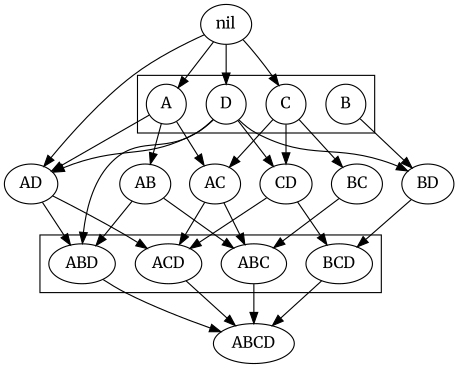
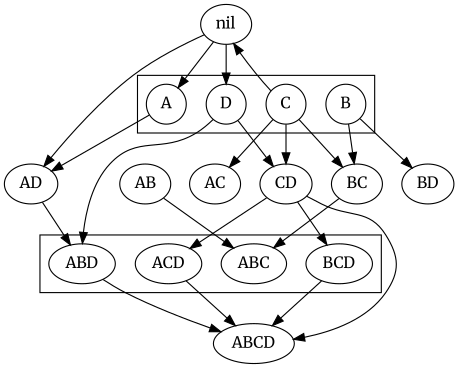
edge "nil" -> "C": reversed
edge "A" -> "AB": removed
edge "B" -> "BC": added
edge "A" -> "AC": removed
edge "D" -> "BD": removed
edge "D" -> "AD": removed
edge "AC" -> "ACD": removed
edge "AC" -> "ABC": removed
edge "AD" -> "ACD": removed
edge "AB" -> "ABD": removed
edge "BD" -> "BCD": removed
edge "ABC" -> "ABCD": now "CD" -> "ABCD"
